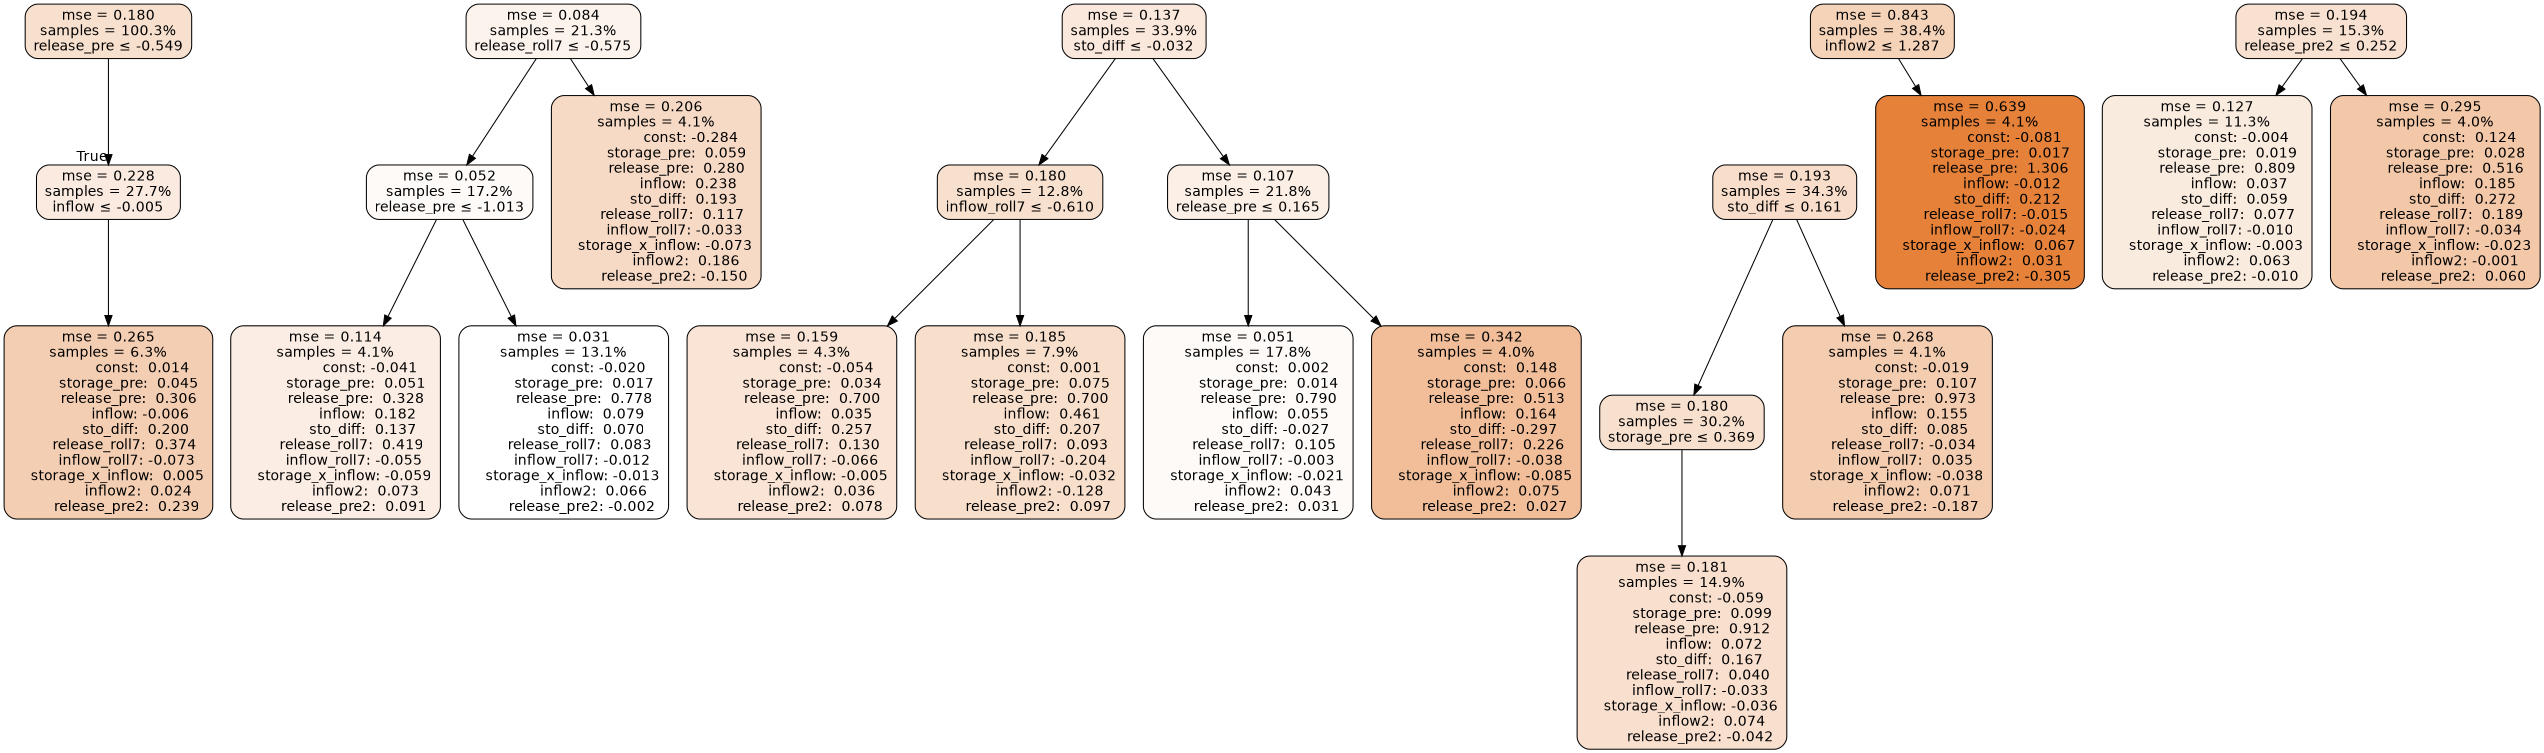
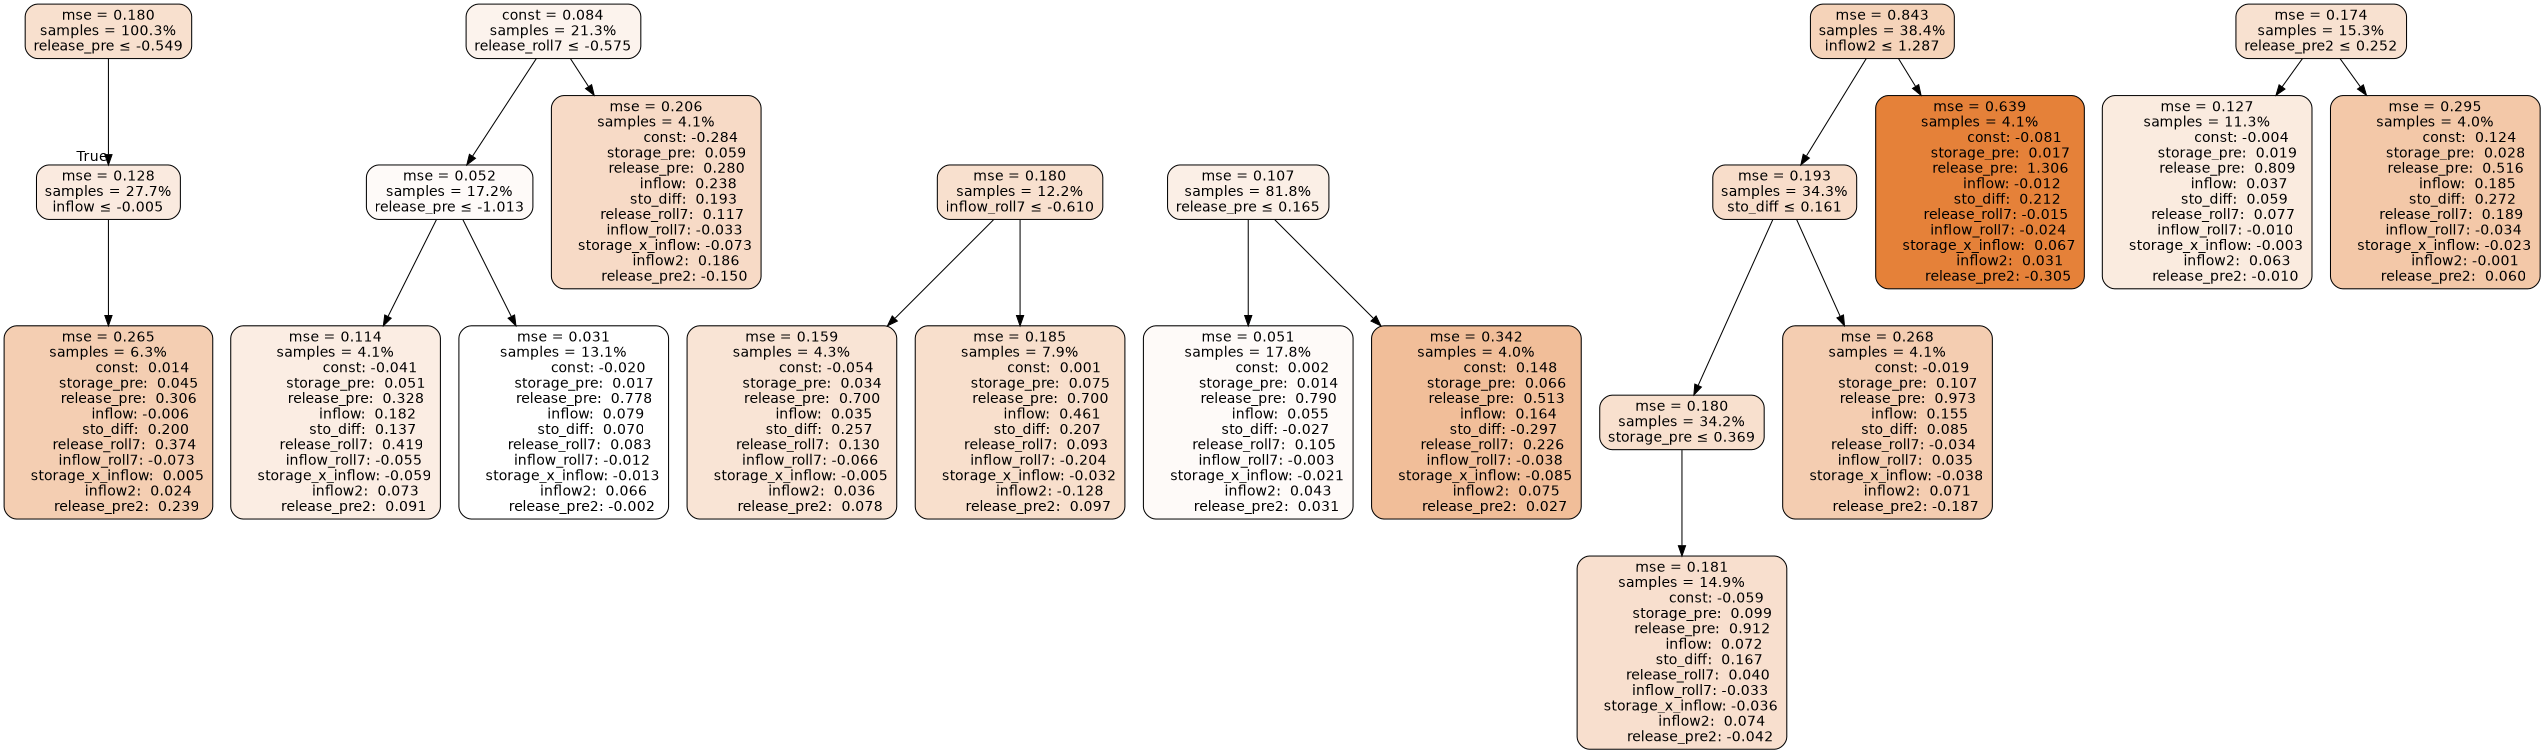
node "mse = 0.084 samples = 21.3% release_roll7 ≤ -0.575": label "mse = 0.084 samples = 21.3% release_roll7 ≤ -0.575" -> "const = 0.084 samples = 21.3% release_roll7 ≤ -0.575"
node "mse = 0.137 samples = 33.9% sto_diff ≤ -0.032": removed
node "mse = 0.194 samples = 15.3% release_pre2 ≤ 0.252": label "mse = 0.194 samples = 15.3% release_pre2 ≤ 0.252" -> "mse = 0.174 samples = 15.3% release_pre2 ≤ 0.252"
edge "mse = 0.843 samples = 38.4% inflow2 ≤ 1.287" -> "mse = 0.193 samples = 34.3% sto_diff ≤ 0.161": added
node "mse = 0.228 samples = 27.7% inflow ≤ -0.005": label "mse = 0.228 samples = 27.7% inflow ≤ -0.005" -> "mse = 0.128 samples = 27.7% inflow ≤ -0.005"
node "mse = 0.180 samples = 12.8% inflow_roll7 ≤ -0.610": label "mse = 0.180 samples = 12.8% inflow_roll7 ≤ -0.610" -> "mse = 0.180 samples = 12.2% inflow_roll7 ≤ -0.610"
node "mse = 0.107 samples = 21.8% release_pre ≤ 0.165": label "mse = 0.107 samples = 21.8% release_pre ≤ 0.165" -> "mse = 0.107 samples = 81.8% release_pre ≤ 0.165"
node "mse = 0.180 samples = 30.2% storage_pre ≤ 0.369": label "mse = 0.180 samples = 30.2% storage_pre ≤ 0.369" -> "mse = 0.180 samples = 34.2% storage_pre ≤ 0.369"
